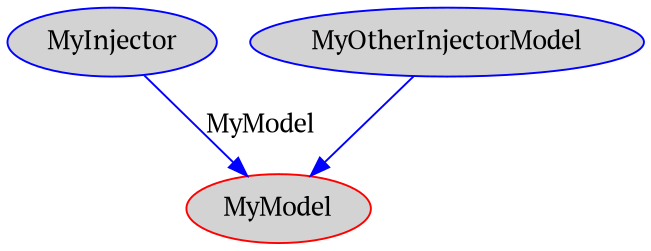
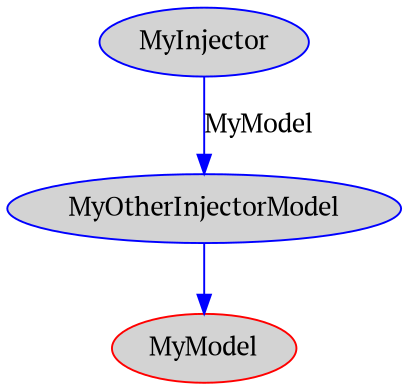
edge "MyInjector" -> "MyModel": now "MyInjector" -> "MyOtherInjectorModel"
